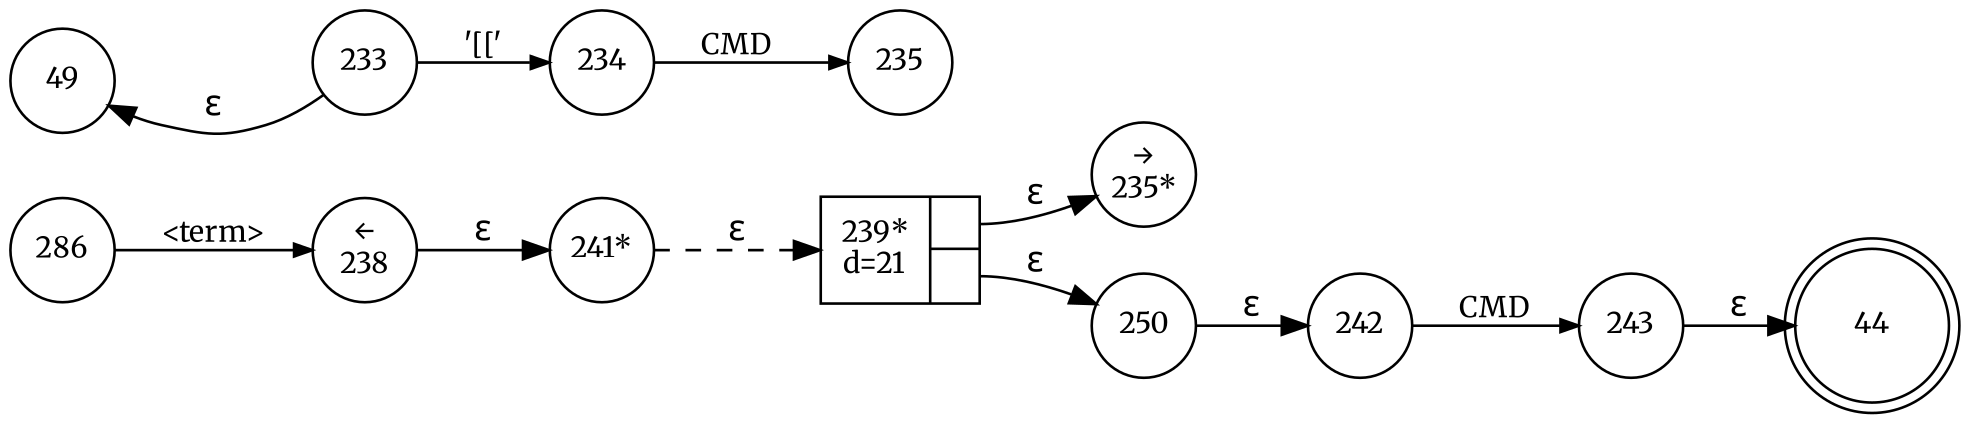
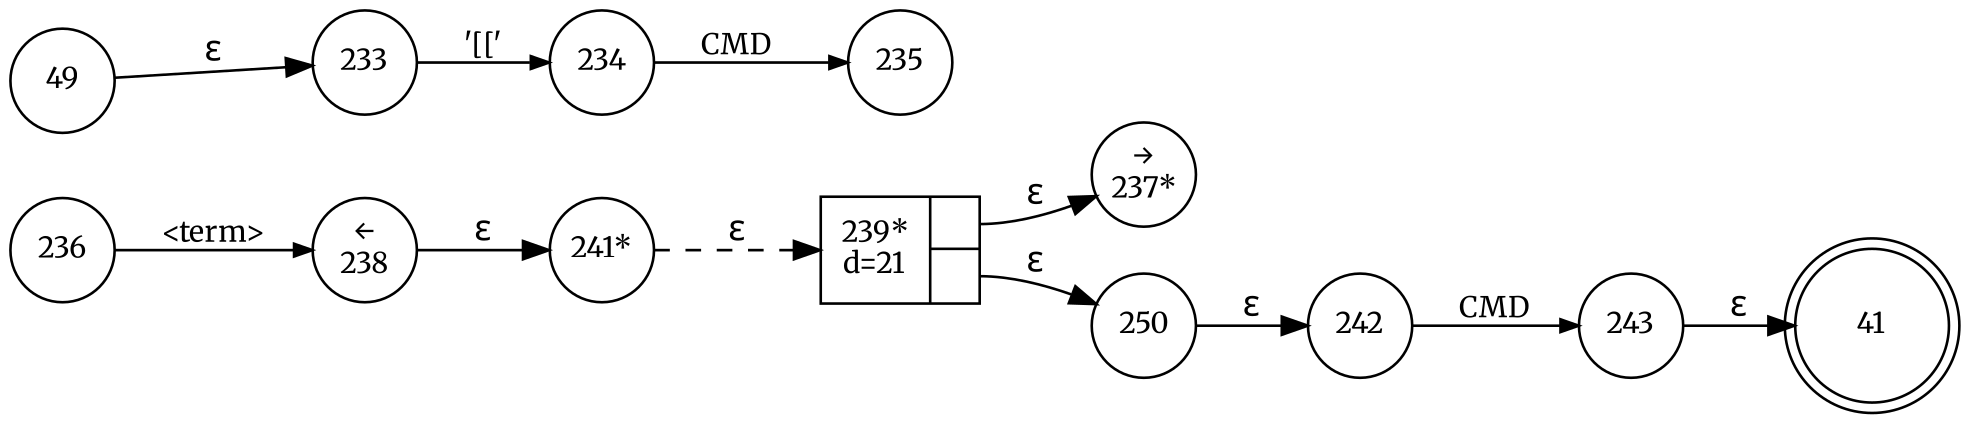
edge "233" -> "49": reversed
node "→ 235*": label "→ 235*" -> "→ 237*"
node "286": label "286" -> "236"
node "44": label "44" -> "41"
